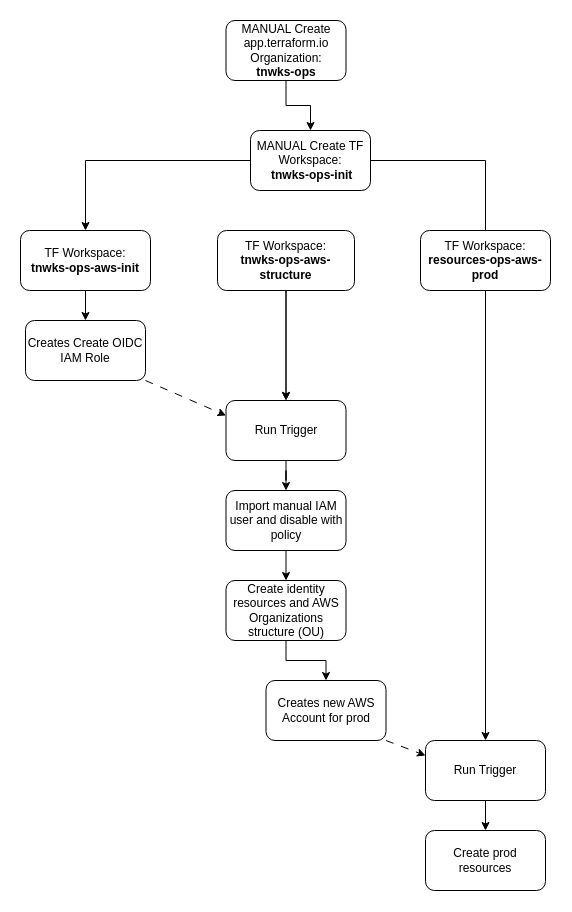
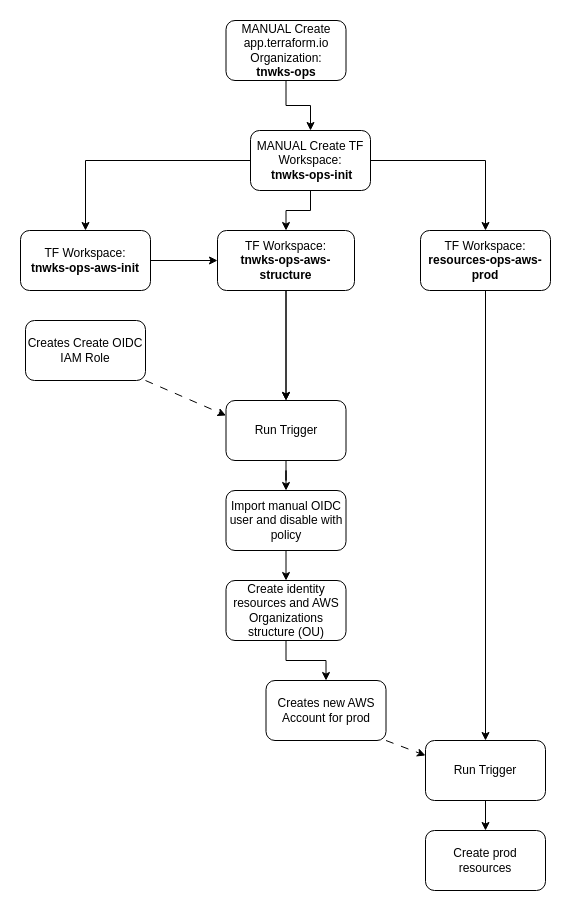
edge "MANUAL Create TF Workspace: tnwks-ops-init" -> "TF Workspace:tnwks-ops-aws-structure": added
edge "MANUAL Create TF Workspace: tnwks-ops-init" -- "TF Workspace:resources-ops-aws-prod": arrowhead none -> classic
edge "TF Workspace: tnwks-ops-aws-init" -> "Creates Create OIDC IAM Role": now "TF Workspace: tnwks-ops-aws-init" -> "TF Workspace:tnwks-ops-aws-structure"
node "Import manual IAM user and disable with policy": label "Import manual IAM user and disable with policy" -> "Import manual OIDC user and disable with policy"
